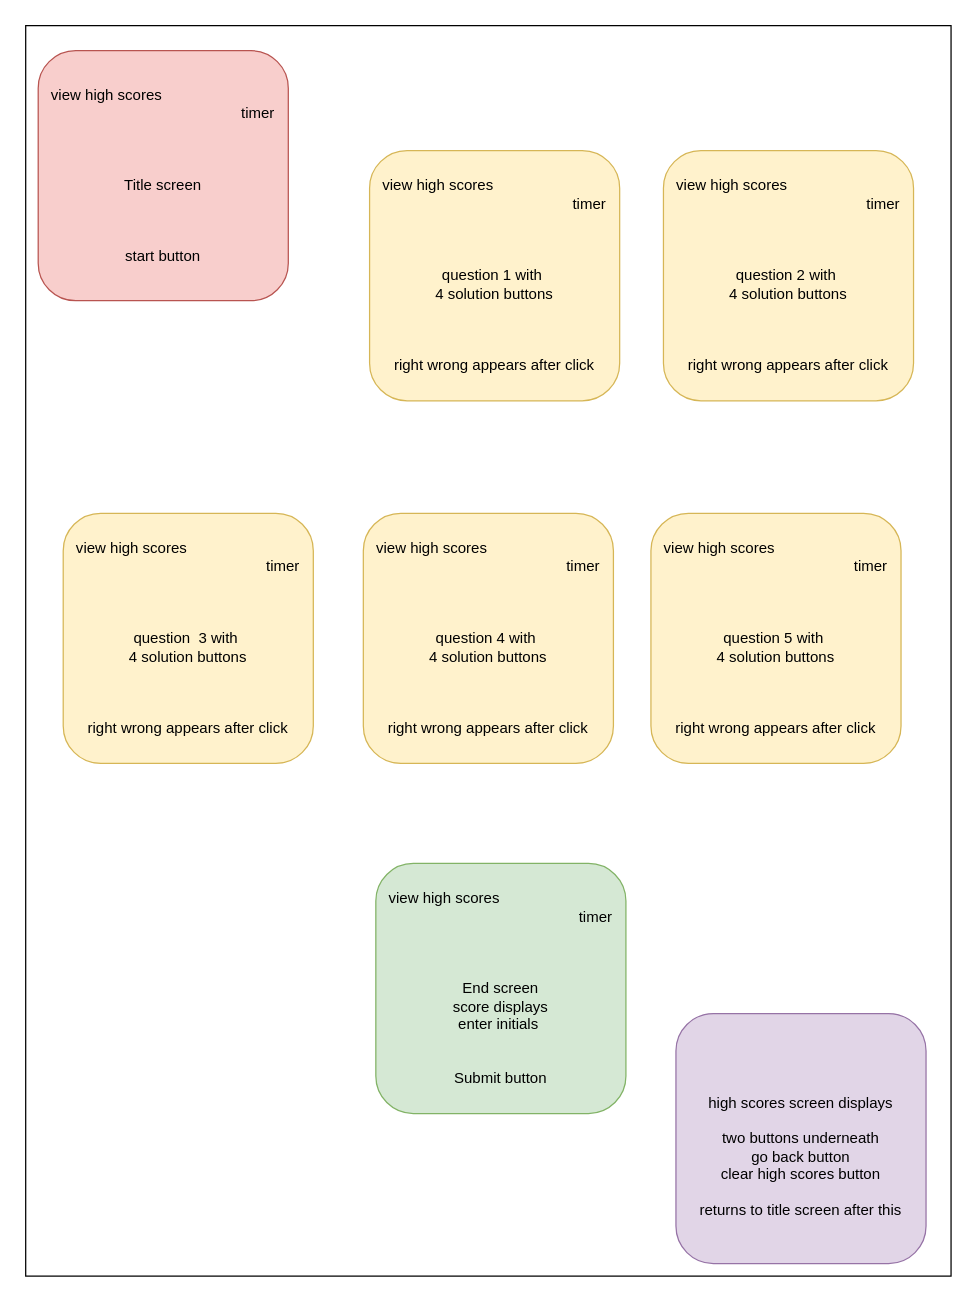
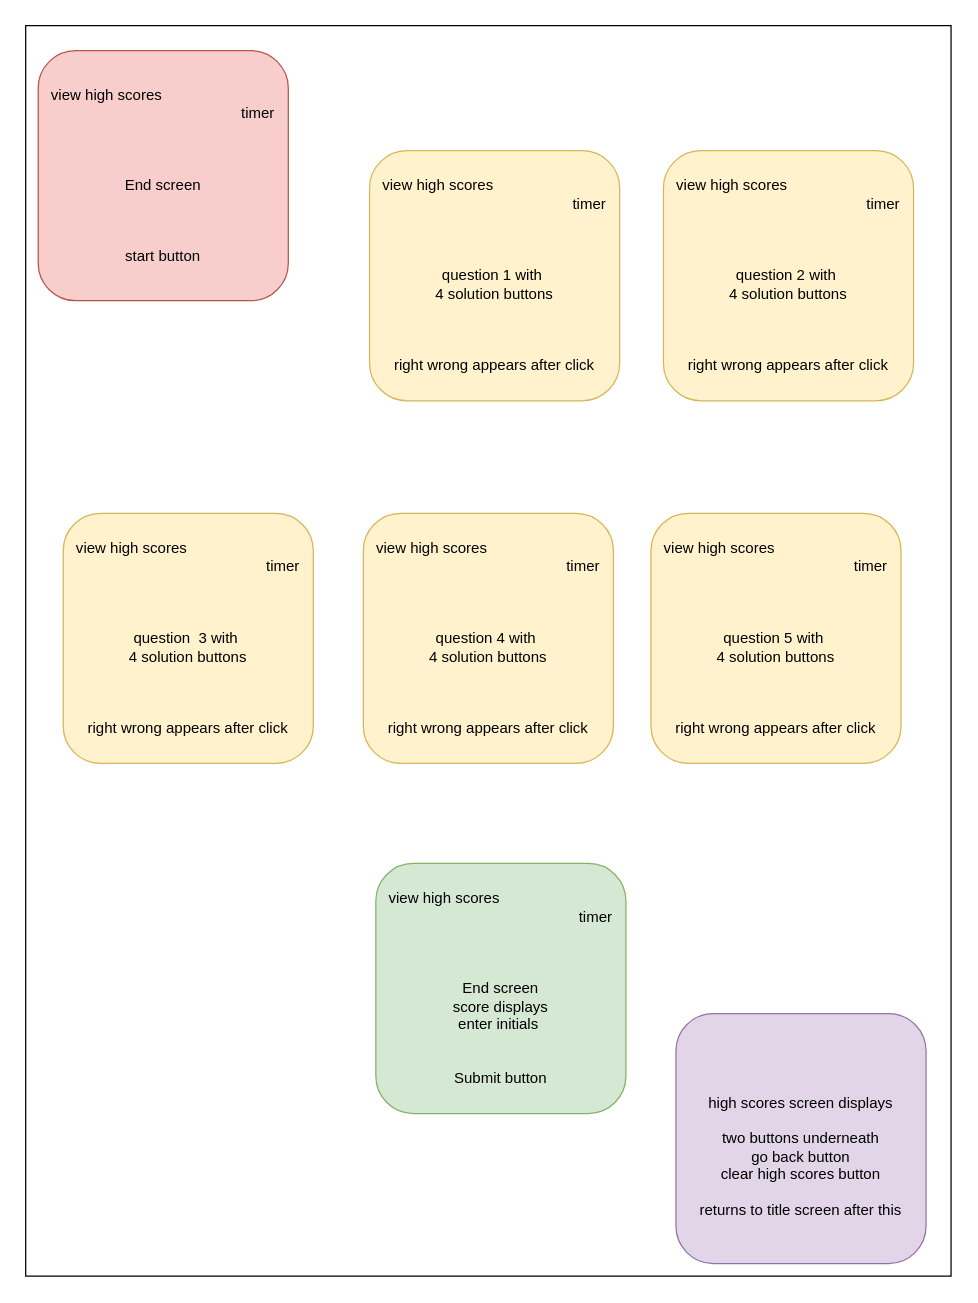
node "view high scores timer Title screen start button": label "view high scores timer Title screen start button" -> "view high scores timer End screen start button"
